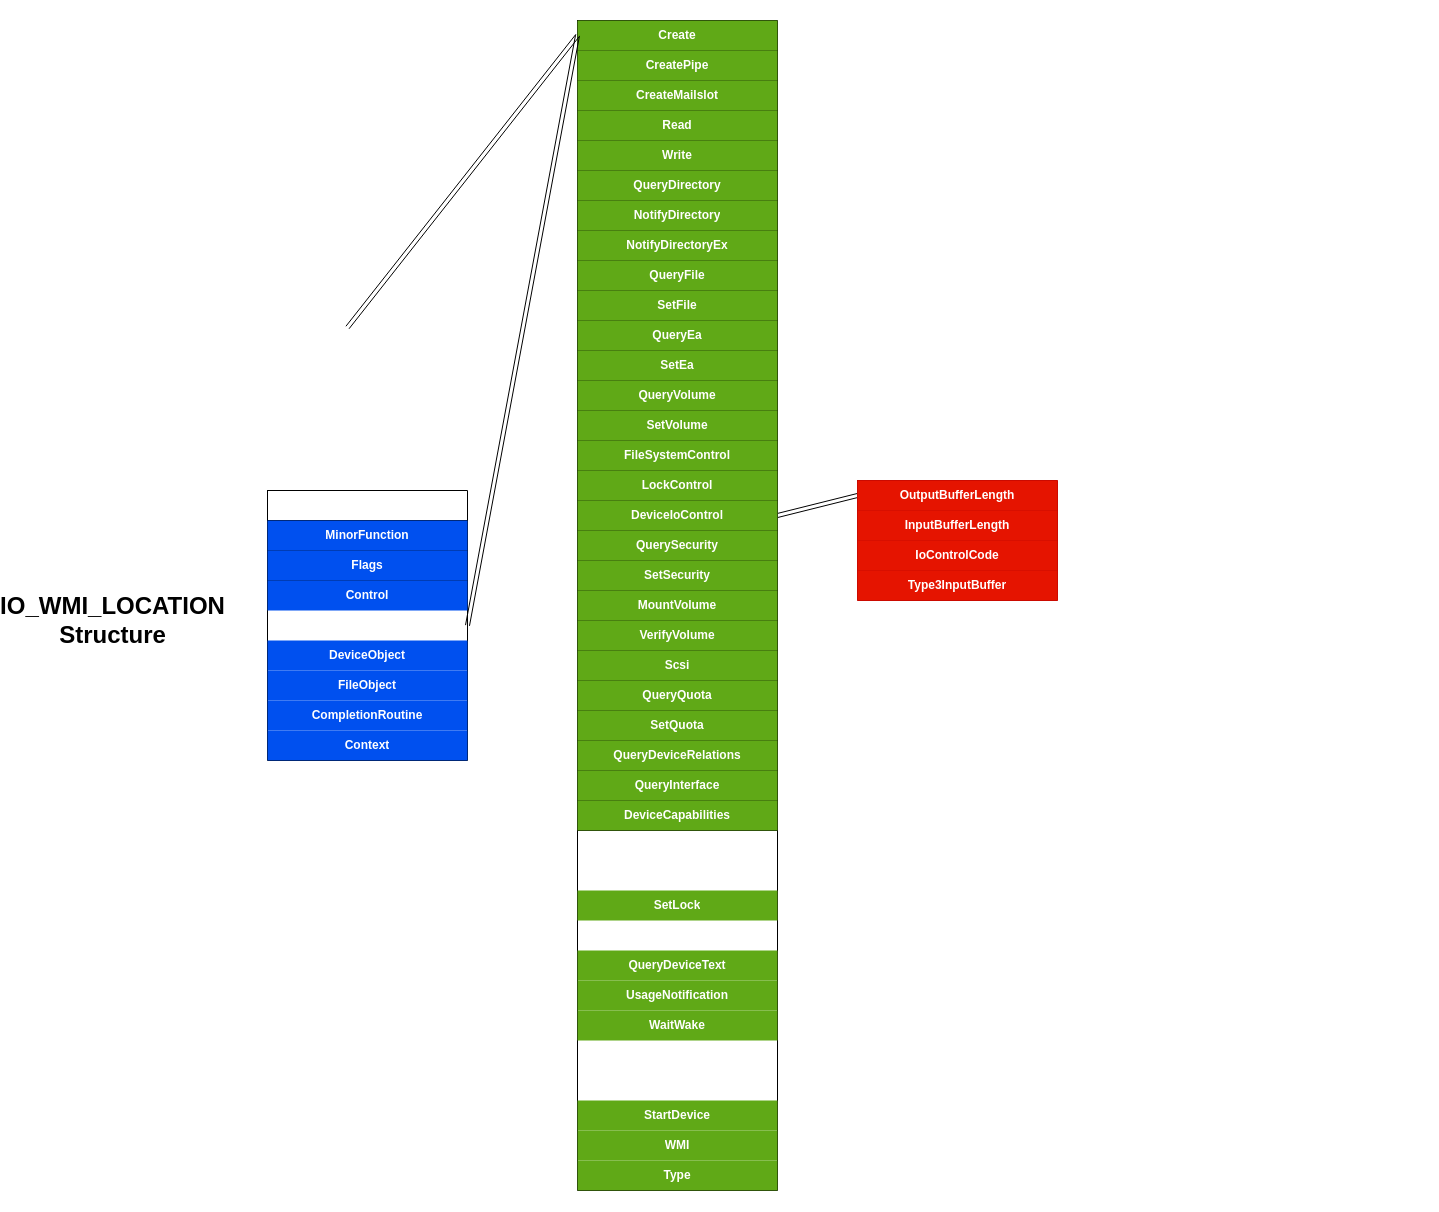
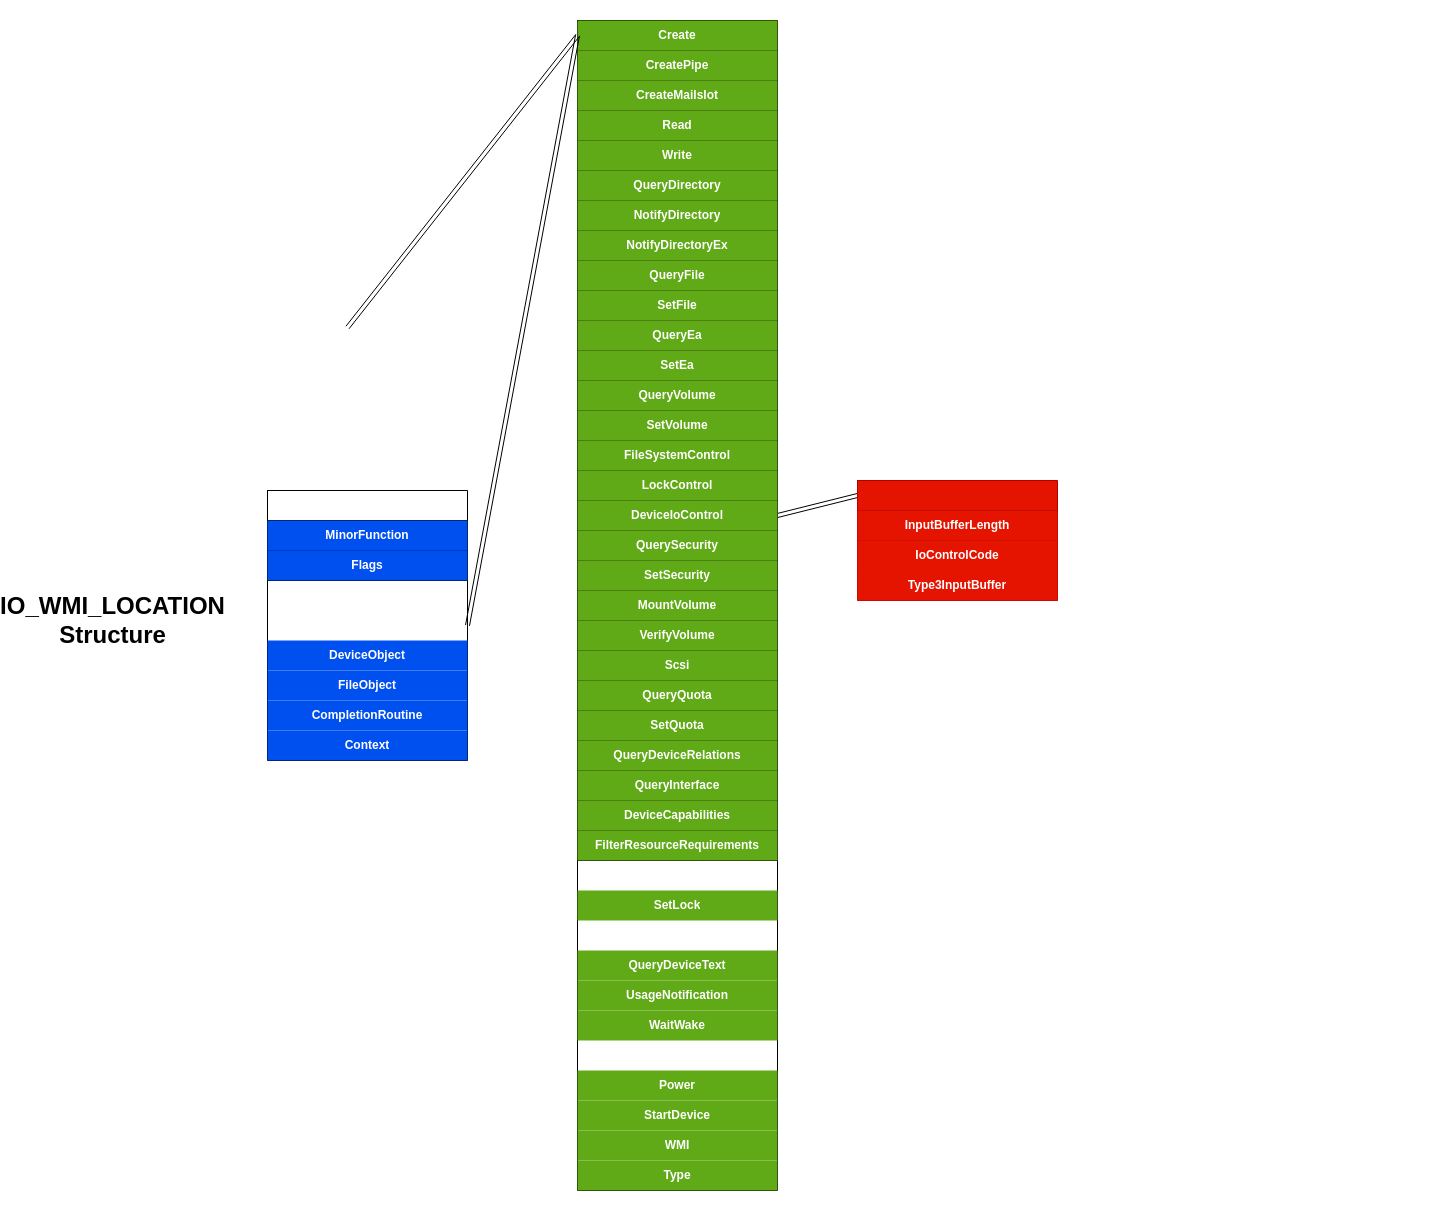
node "OutputBufferLength": removed
node "Control": removed
node "FilterResourceRequirements": added
node "Power": added
